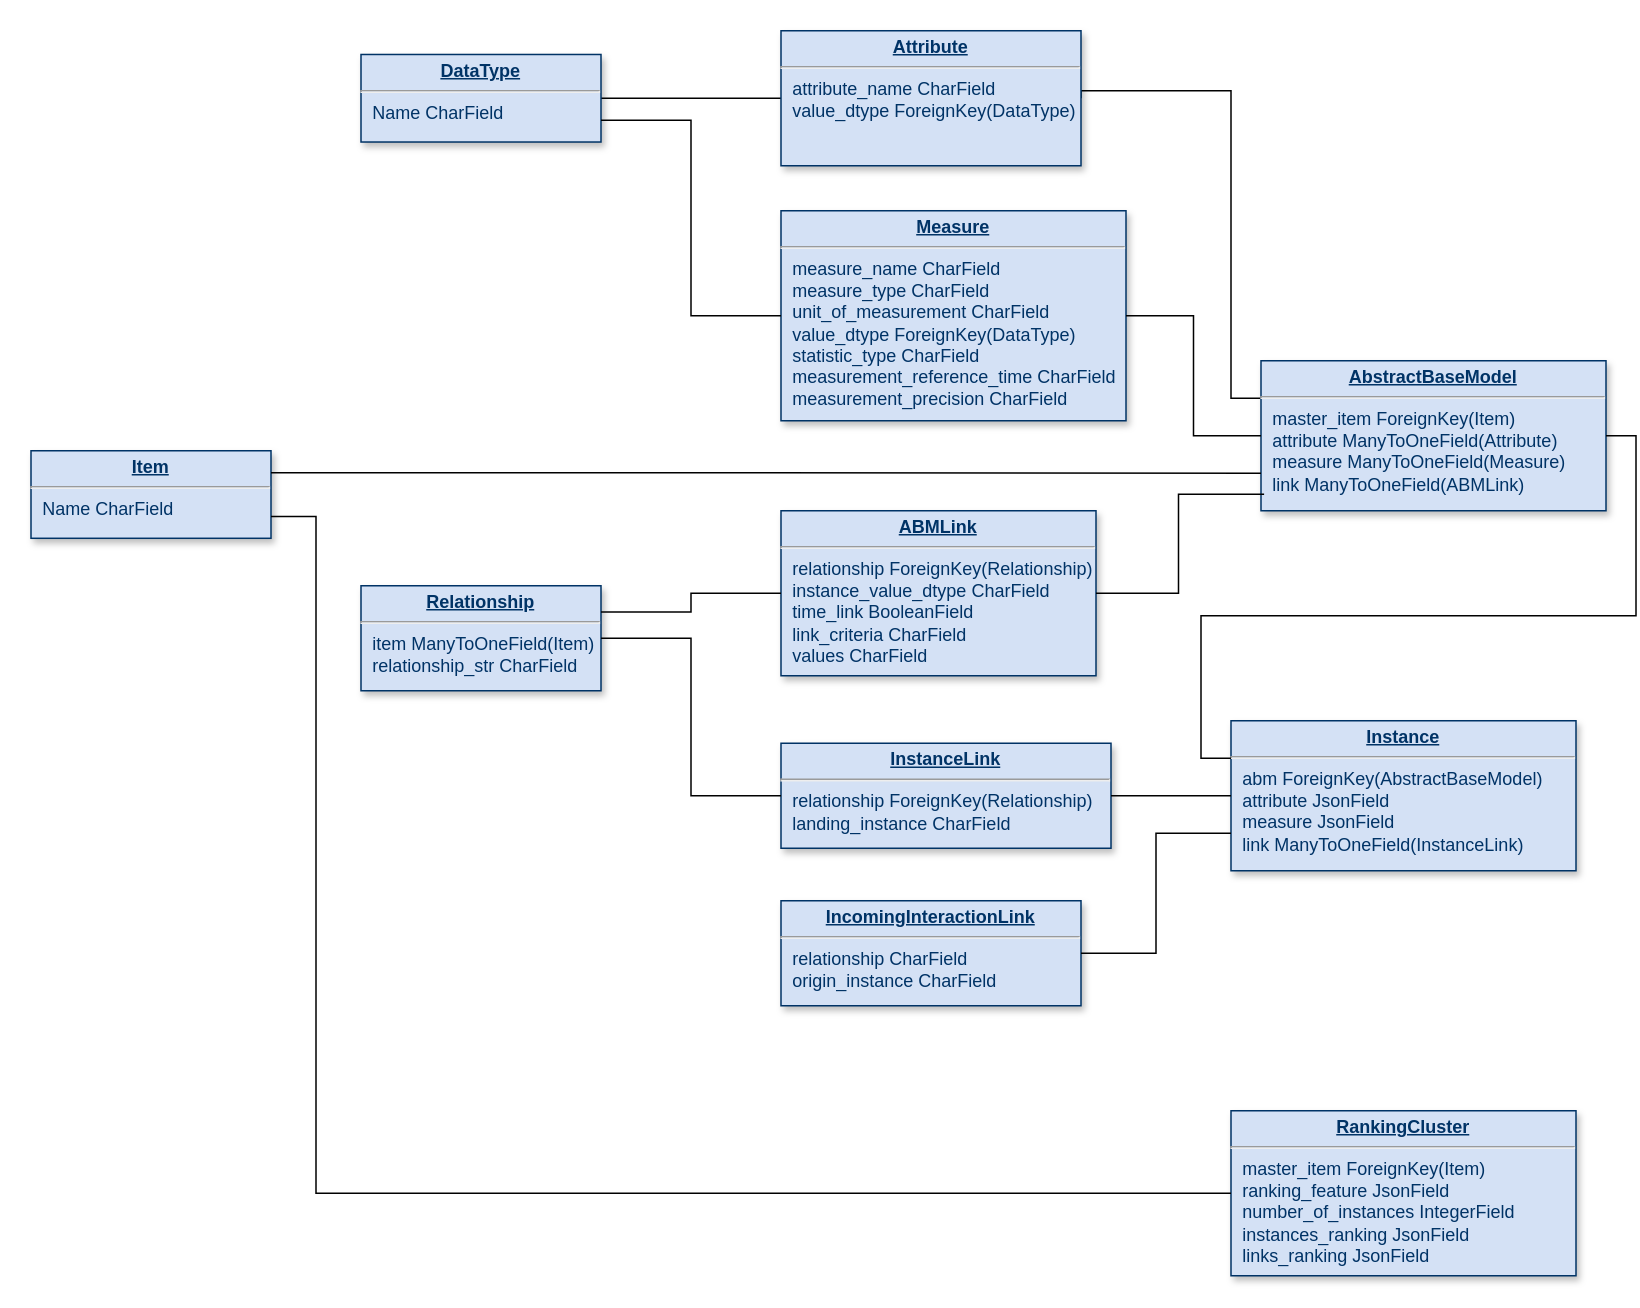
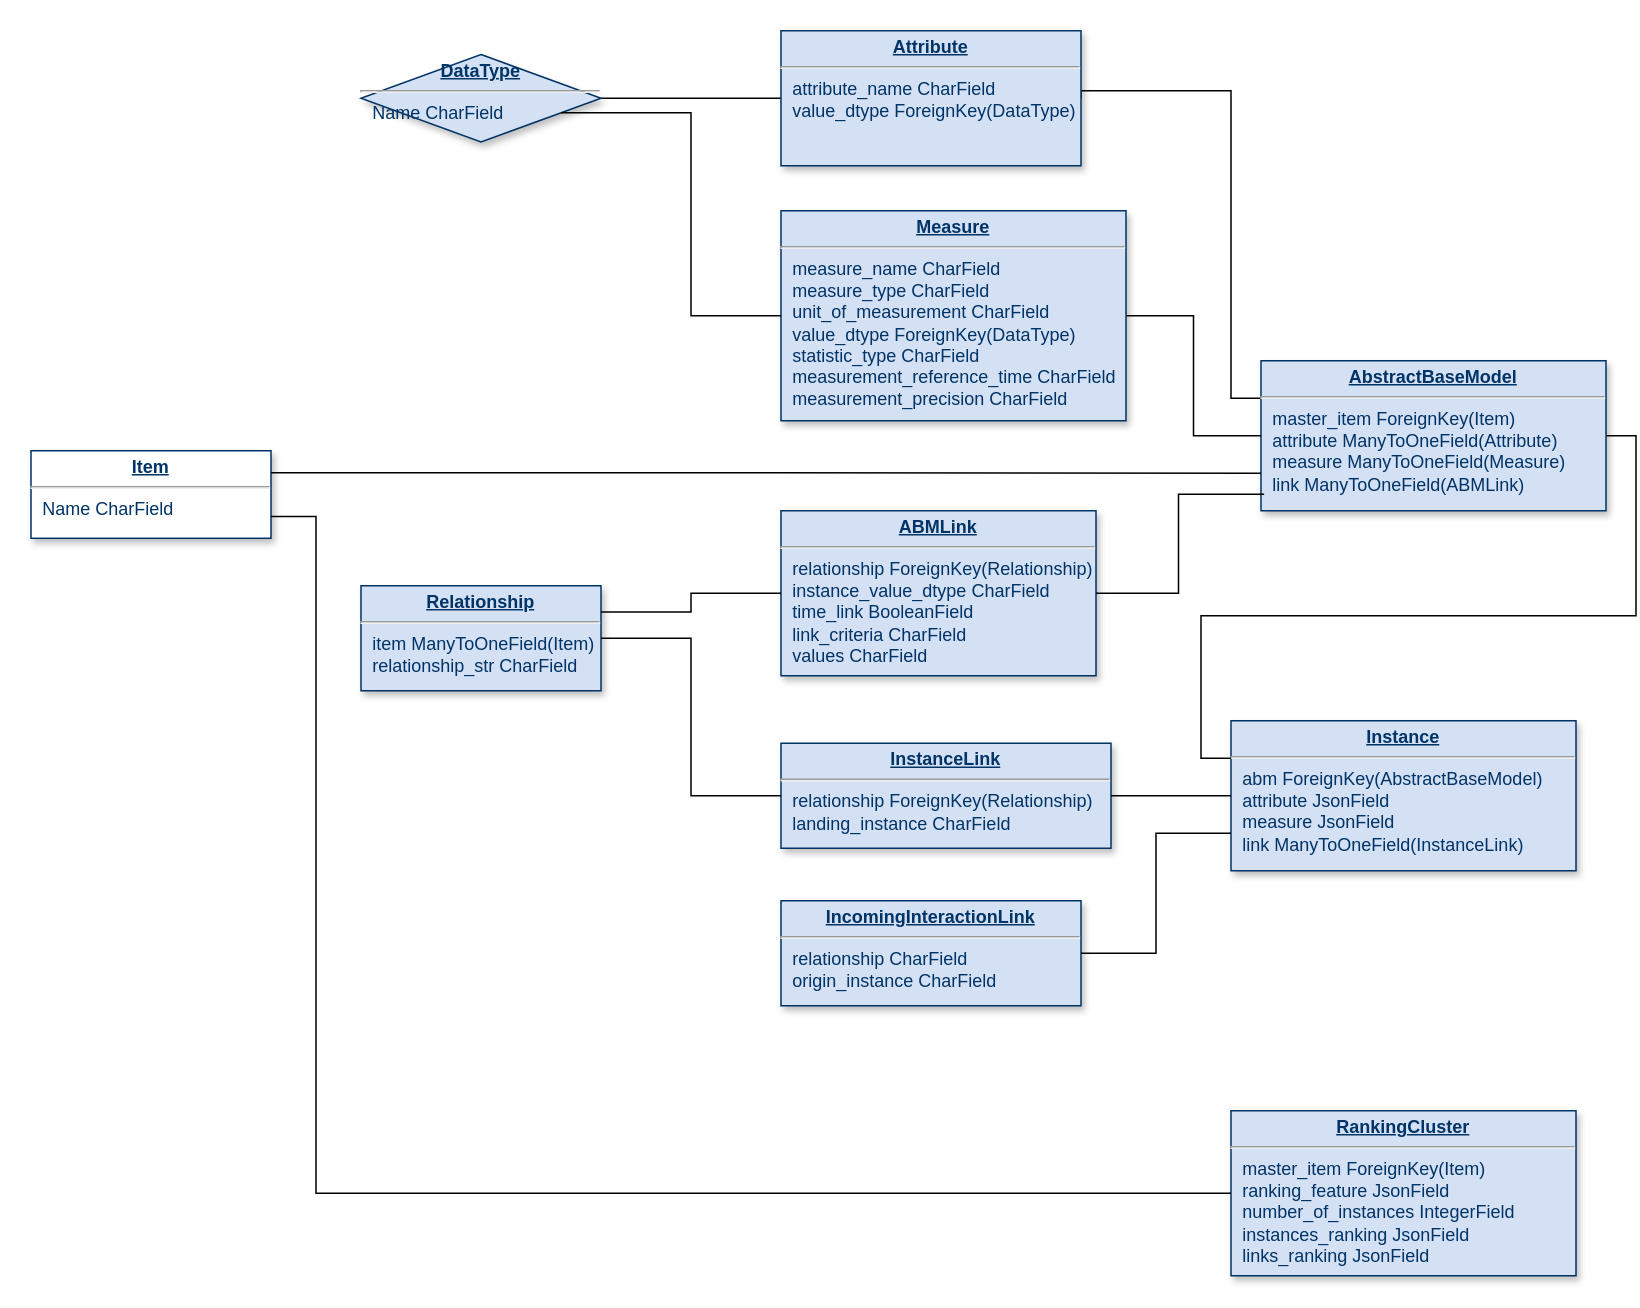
node "DataType Name CharField": shape rectangle -> diamond
node "Item Name CharField": fillcolor #d4e1f5 -> #ffffff
